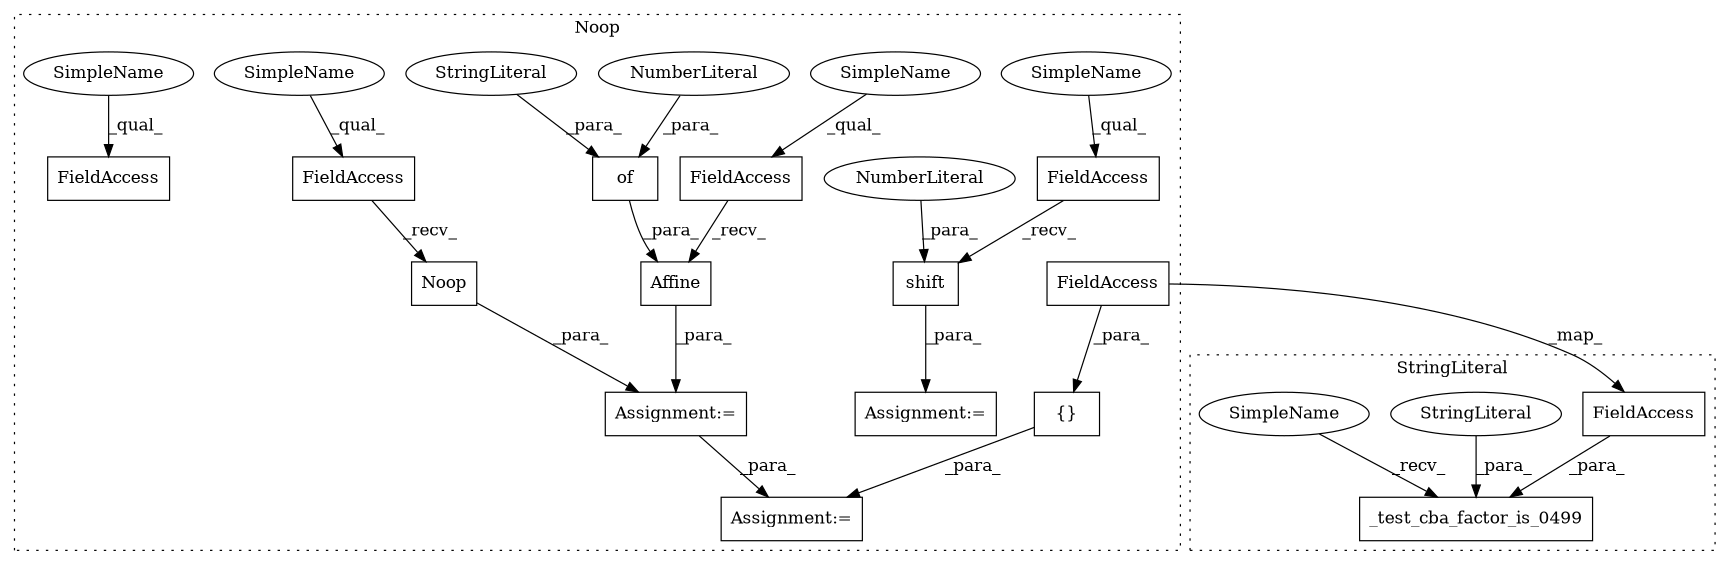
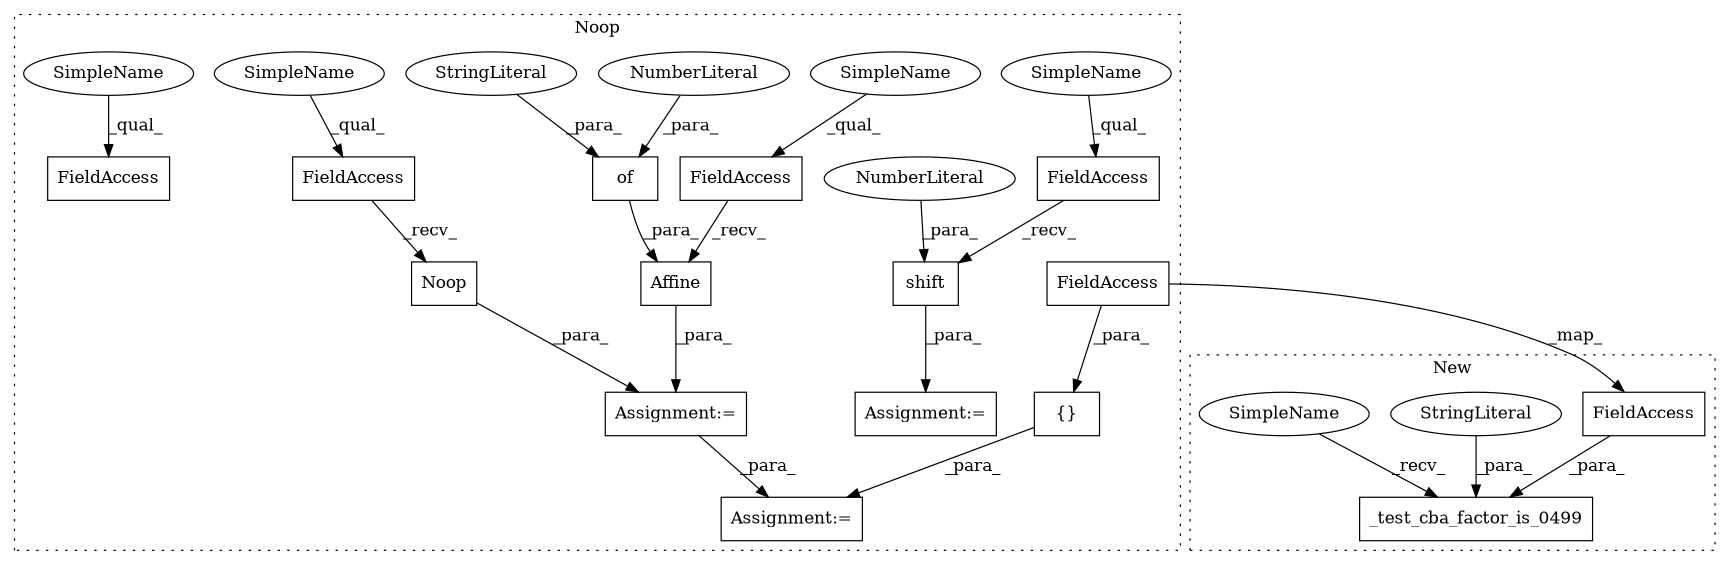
cluster "StringLiteral": label "StringLiteral" -> "New"
